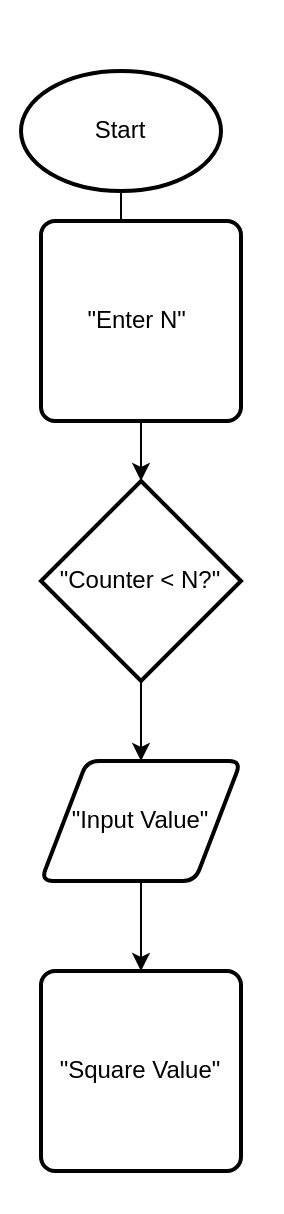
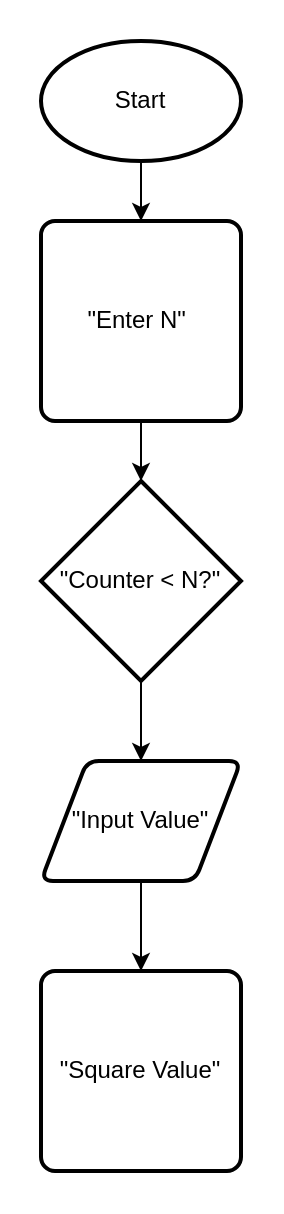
node "Start": moved (121, 131) -> (141, 101)
